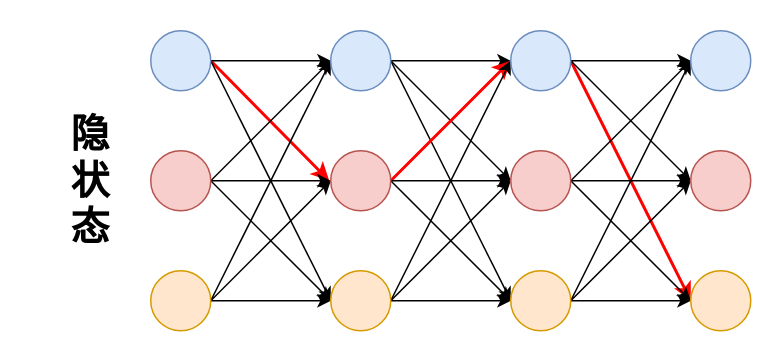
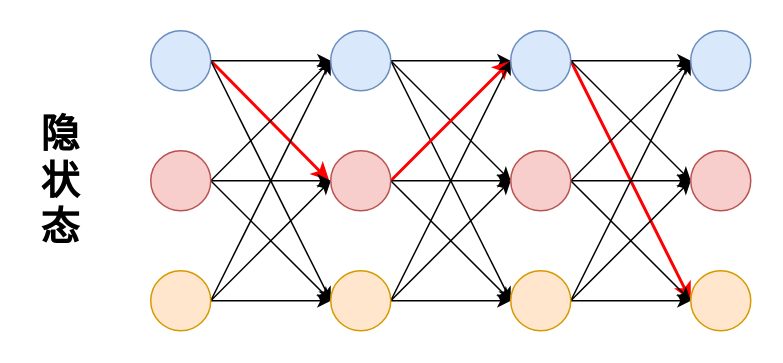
node "隐状态": moved (91, 181) -> (61, 181)
